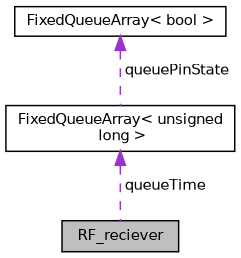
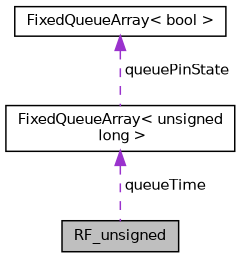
node "RF_reciever": label "RF_reciever" -> "RF_unsigned"
